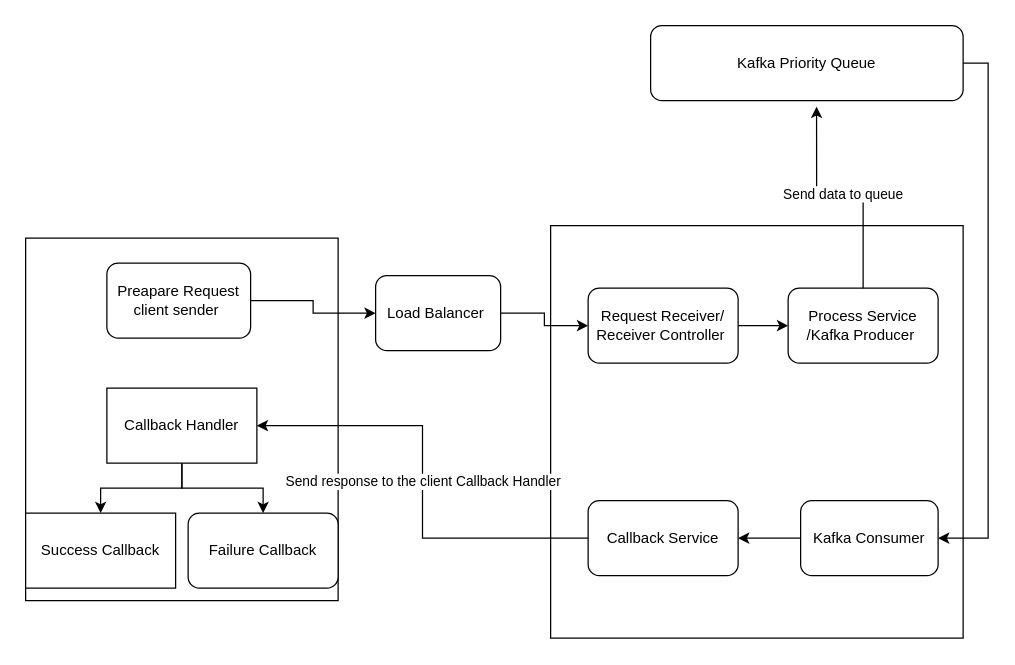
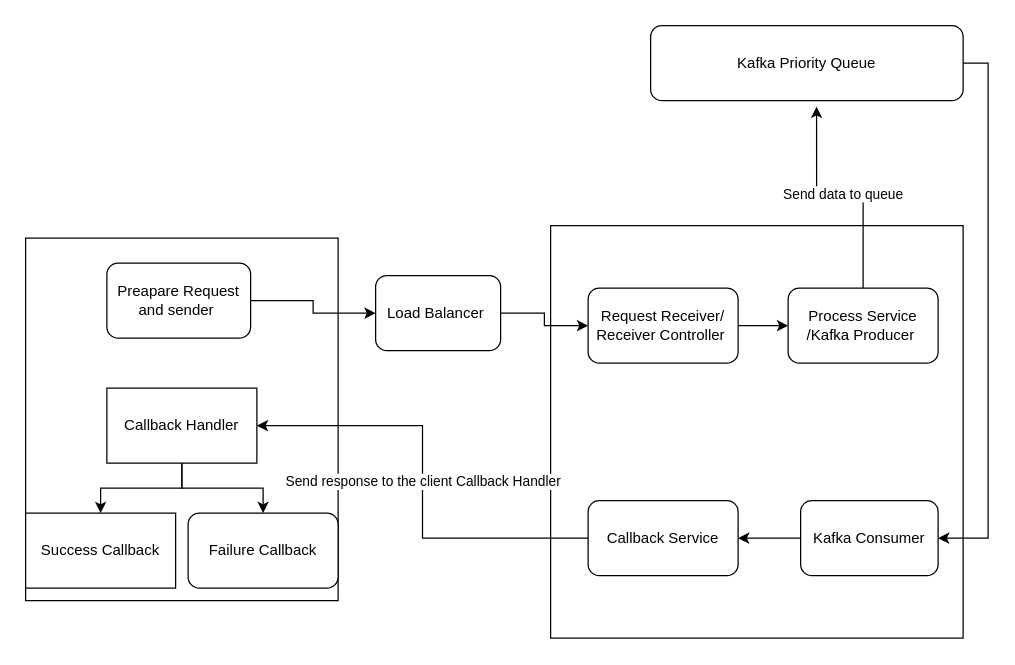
node "Preapare Request client sender": label "Preapare Request client sender" -> "Preapare Request and sender"
